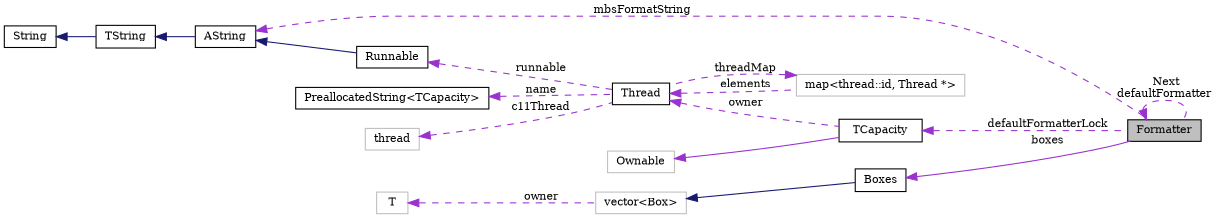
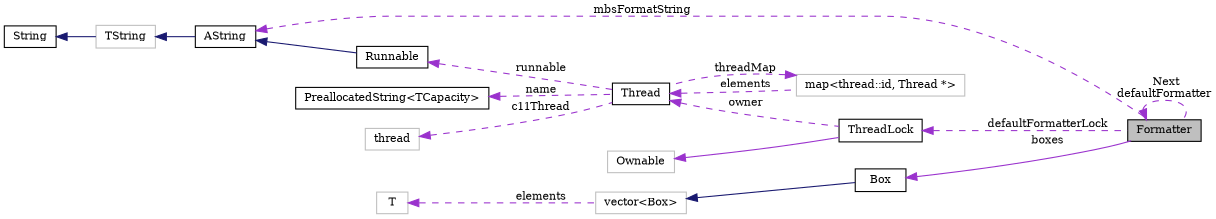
node "TString": color black -> grey75
node "TCapacity": label "TCapacity" -> "ThreadLock"
node "Boxes": label "Boxes" -> "Box"
edge "vector<Box>" -> "T": label " owner" -> " elements"
